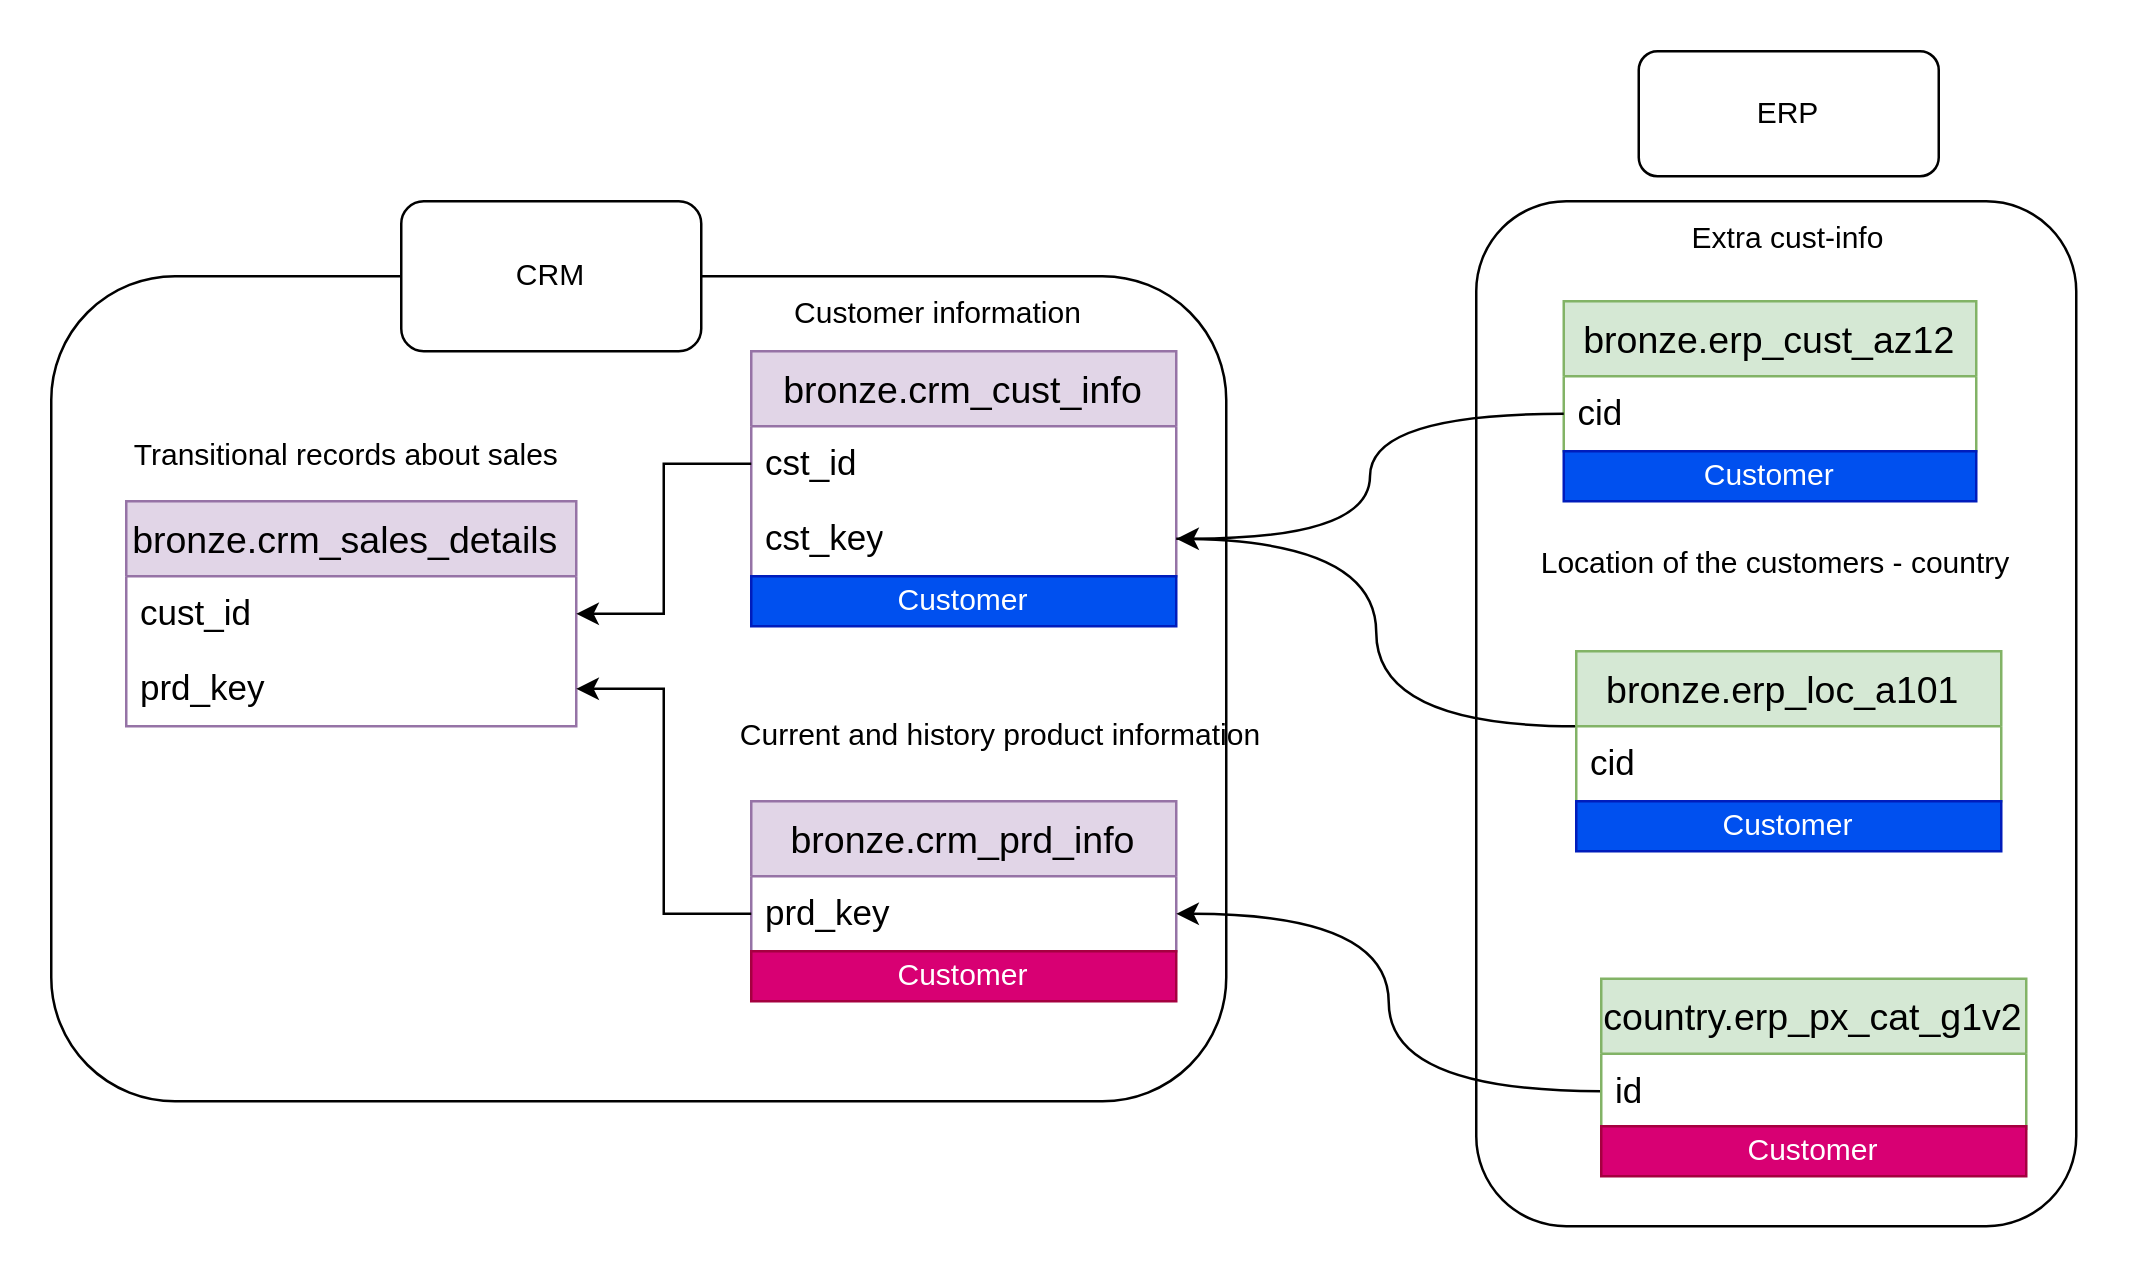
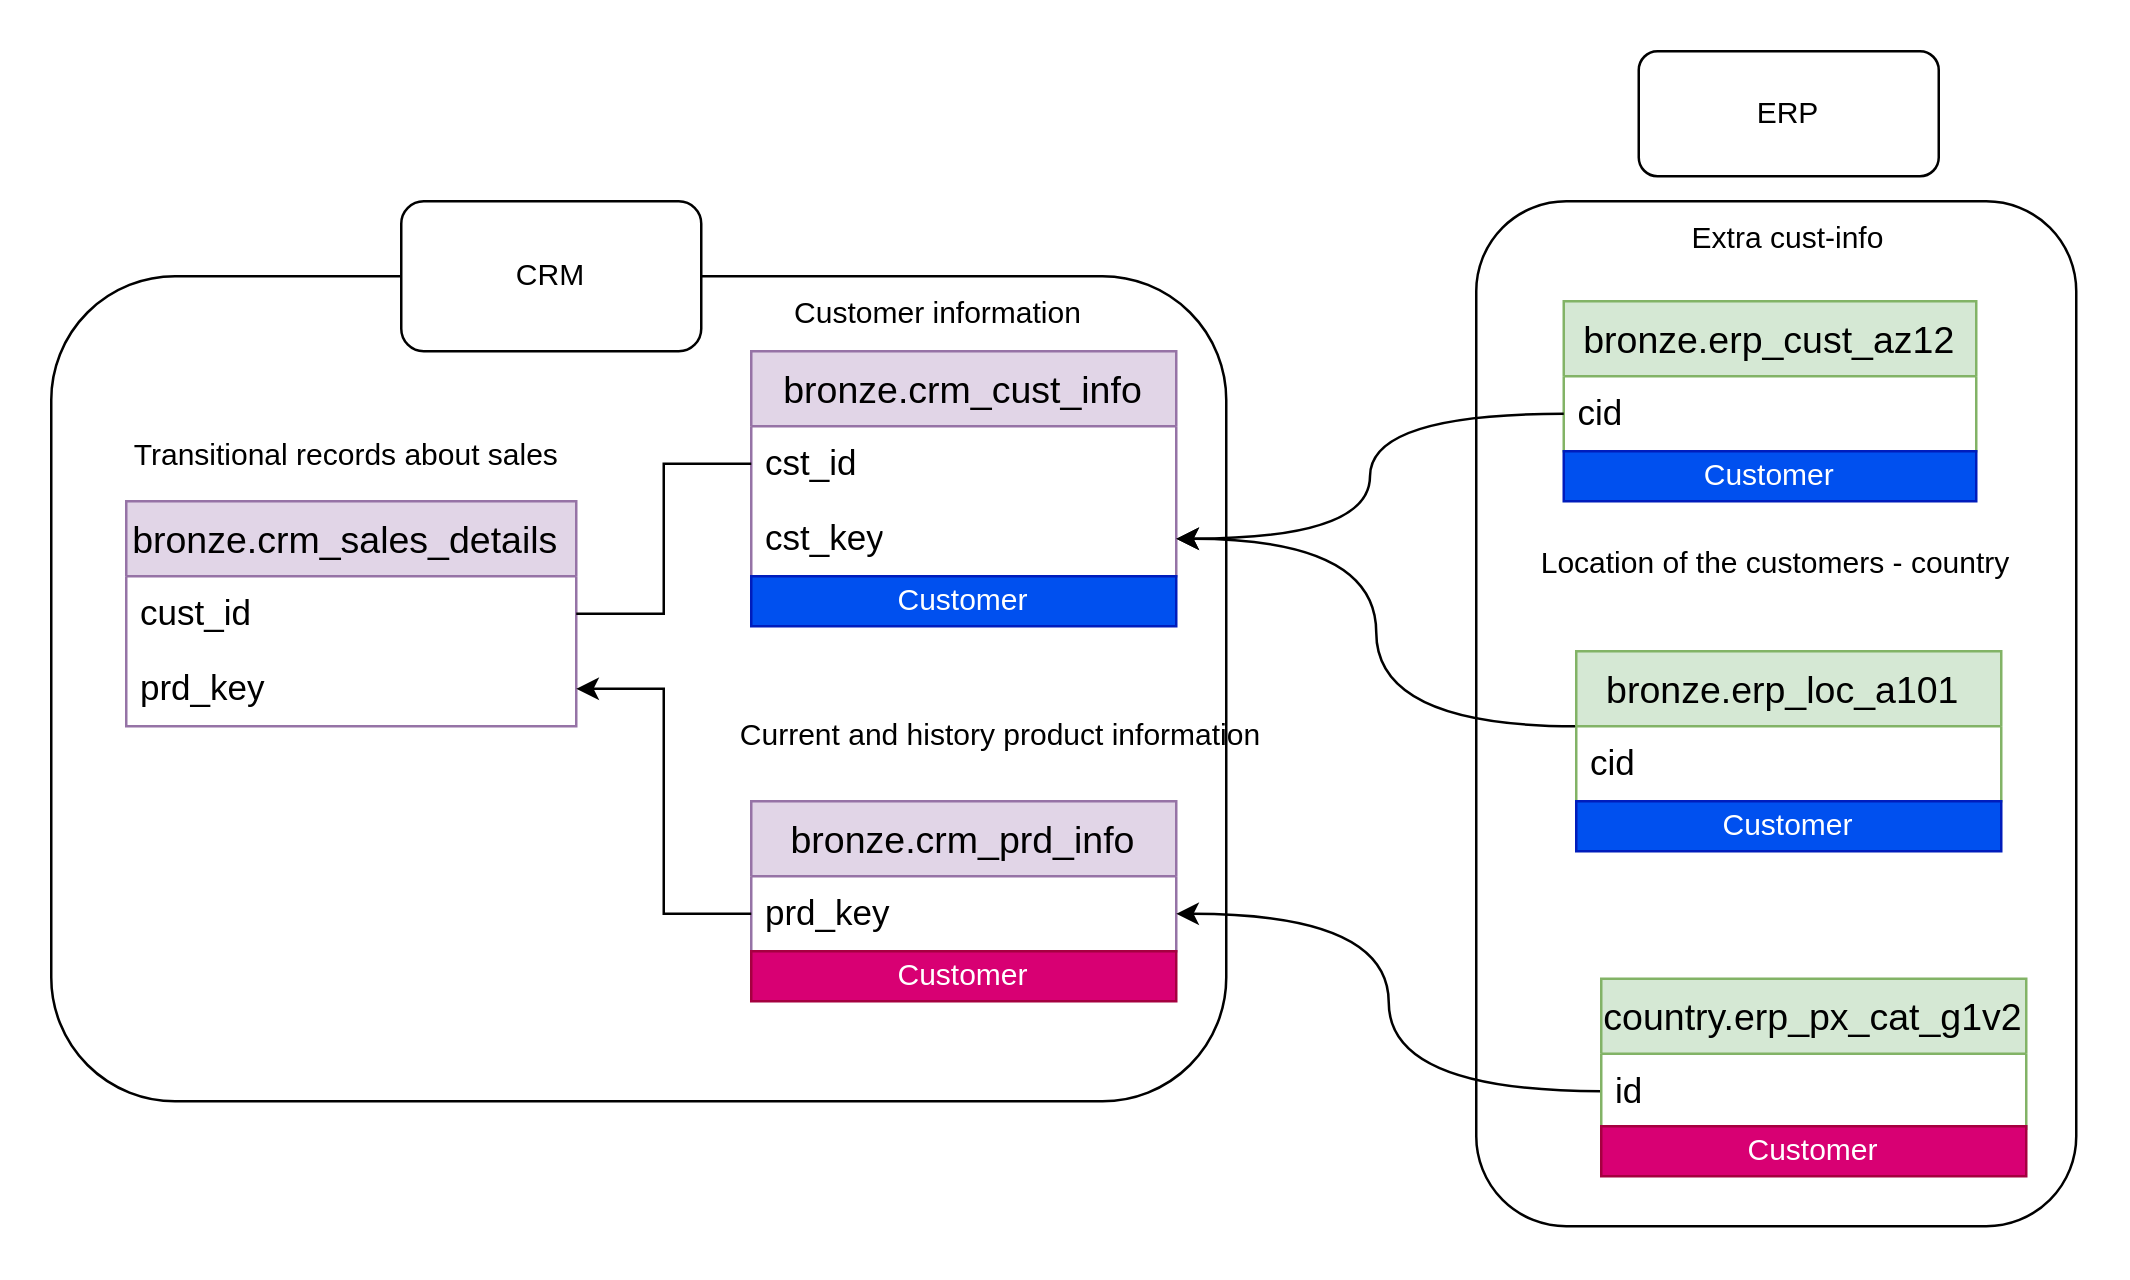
edge "cst_key" -- "bronze.erp_loc_a101": arrowhead none -> classic
edge "cst_id" -> "cust_id": arrowhead classic -> none
